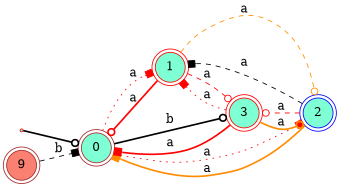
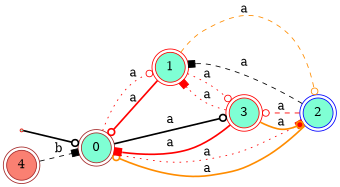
edge "1" -> "3": style dashed -> dotted
edge "0" -> "1": arrowhead box -> odot
edge "0" -> "3": label "b" -> "a"
node "9": label "9" -> "4"
edge "2" -> "0": arrowhead box -> odot
